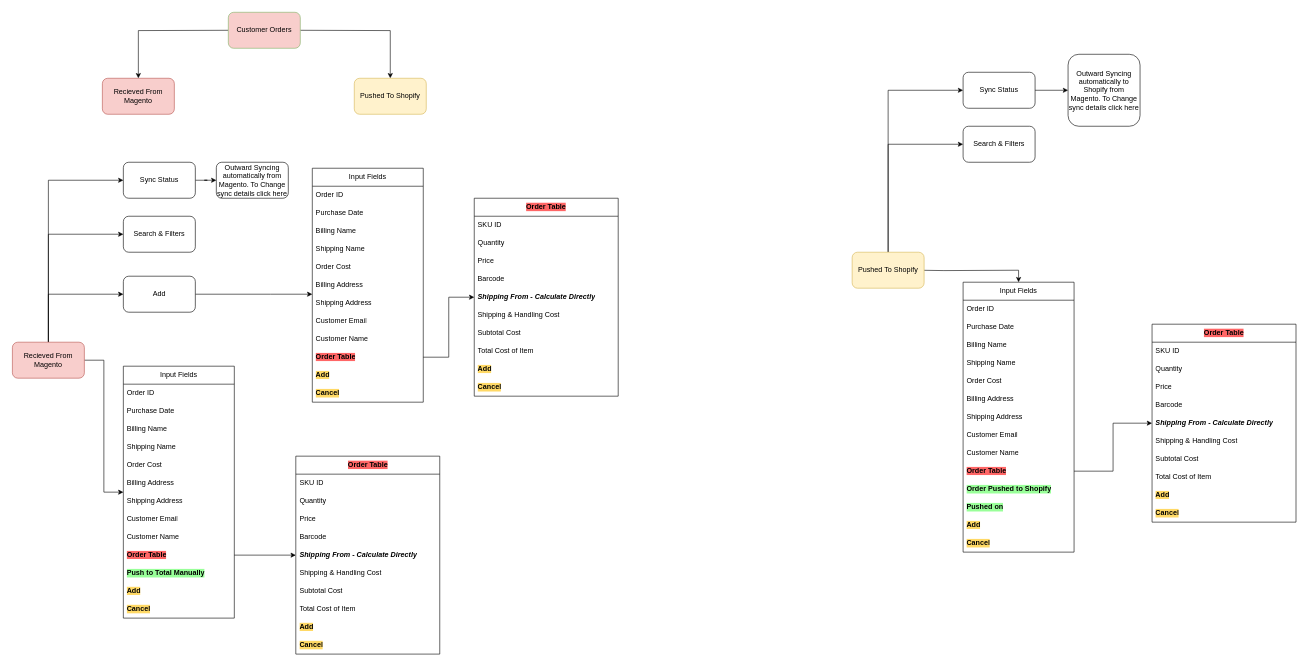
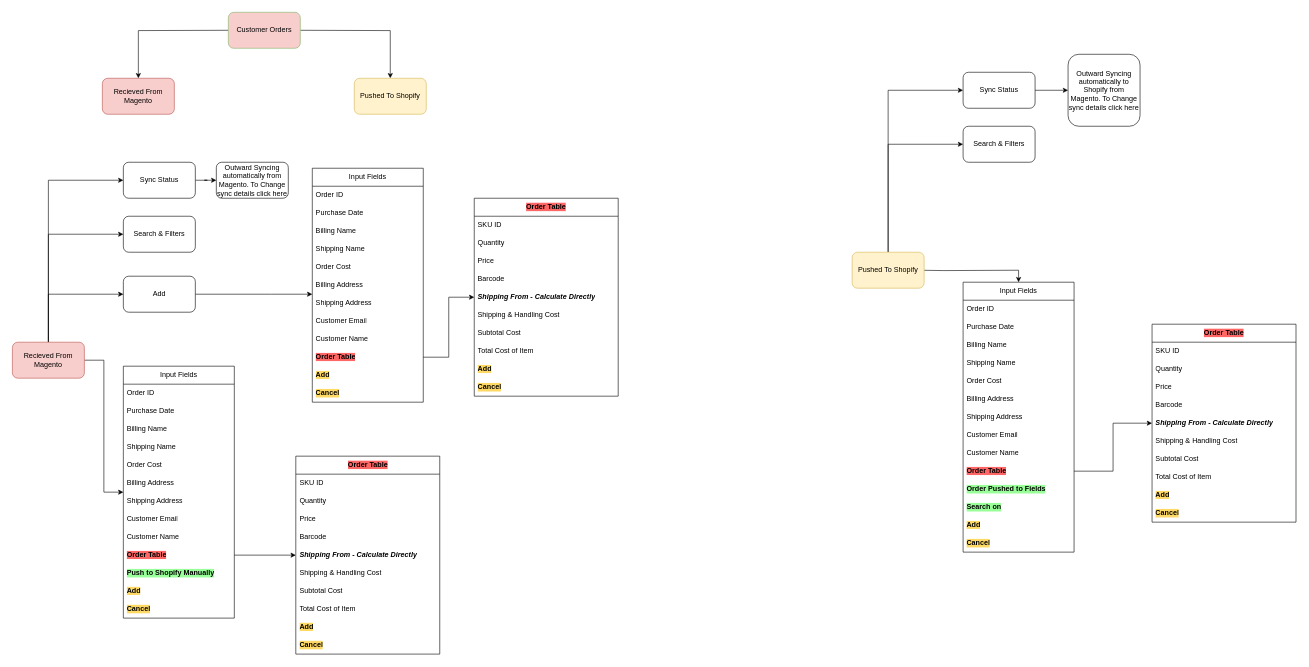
node "Order Pushed to Shopify": label "Order Pushed to Shopify" -> "Order Pushed to Fields"
node "Pushed on": label "Pushed on" -> "Search on"
node "Push to Total Manually": label "Push to Total Manually" -> "Push to Shopify Manually"
